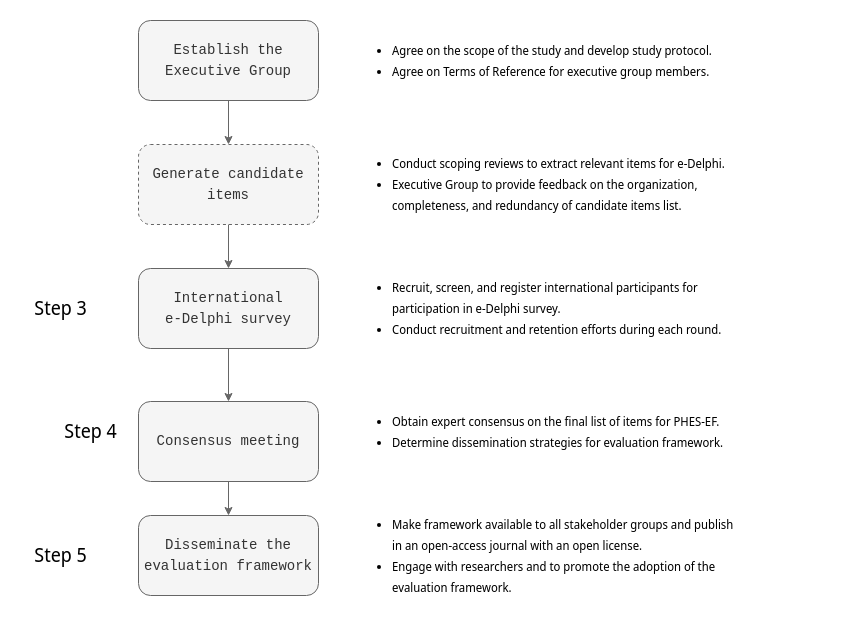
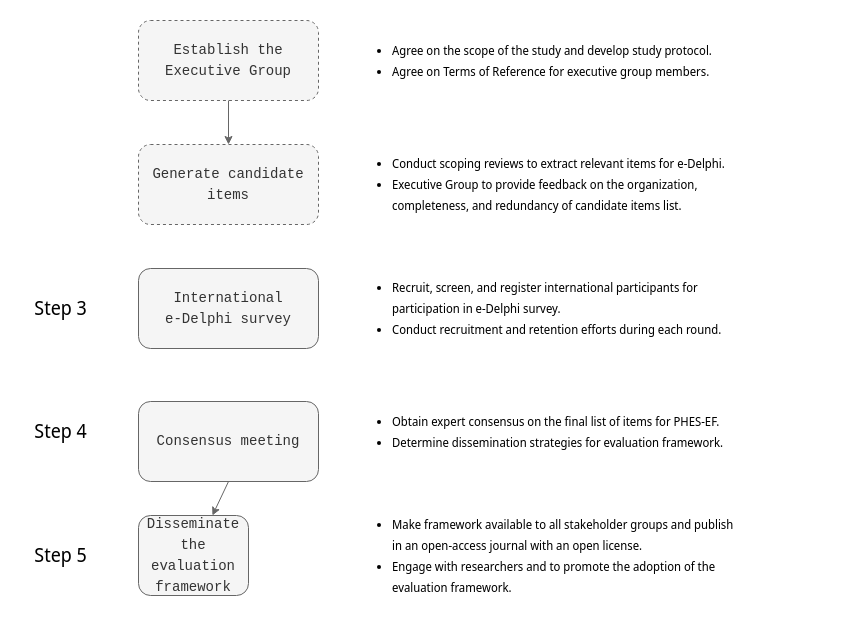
node "Establish the Executive Group": style solid -> dashed
edge "Generate candidate items" -> "International e-Delphi survey": removed
edge "International e-Delphi survey" -> "Consensus meeting": removed
node "Step 4": moved (91, 432) -> (61, 432)
node "Disseminate the evaluation framework": size 180x80 -> 110x80
